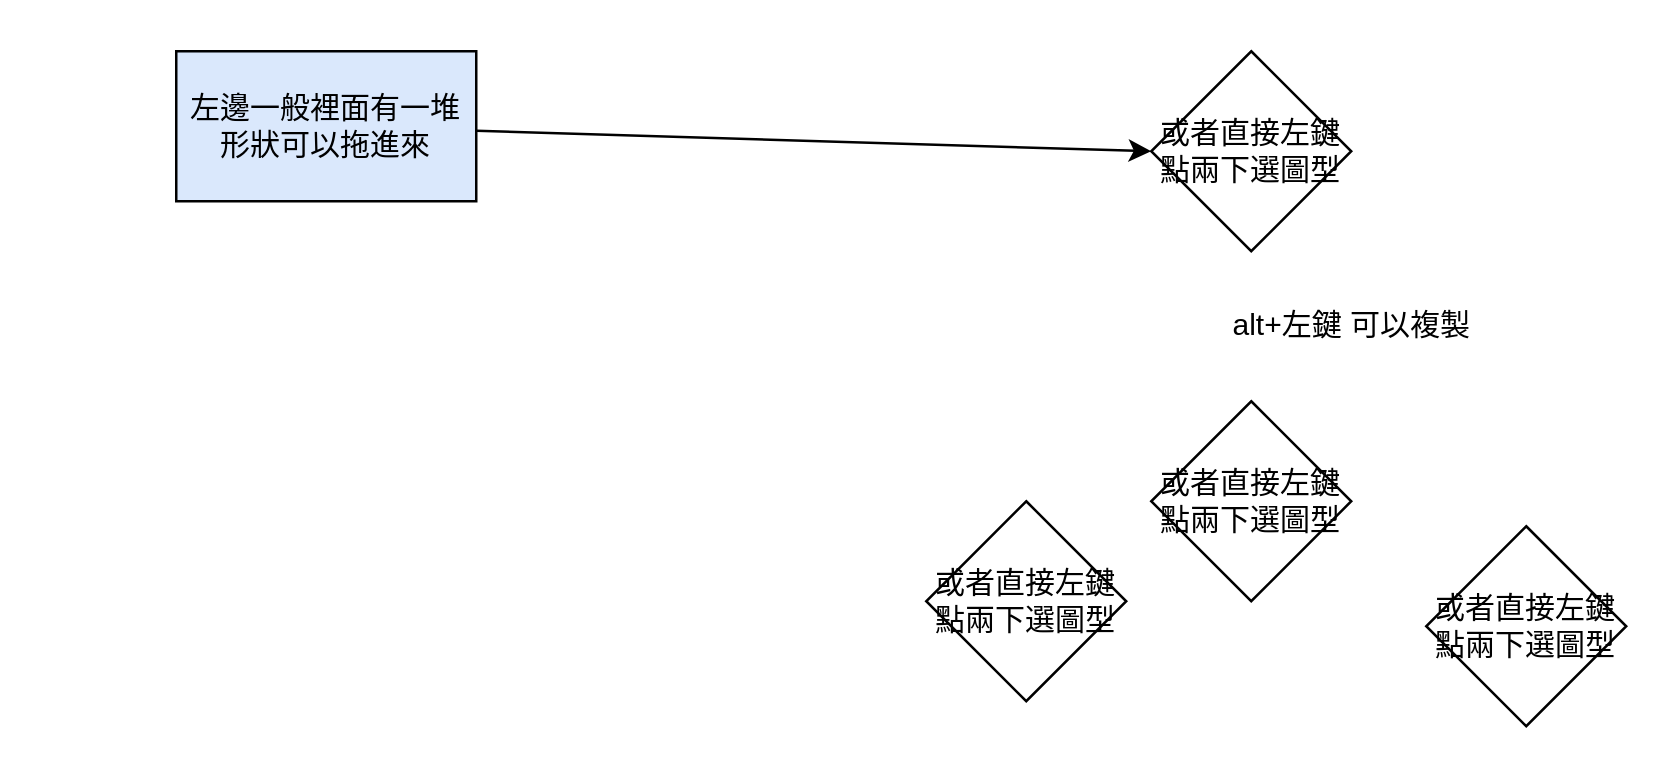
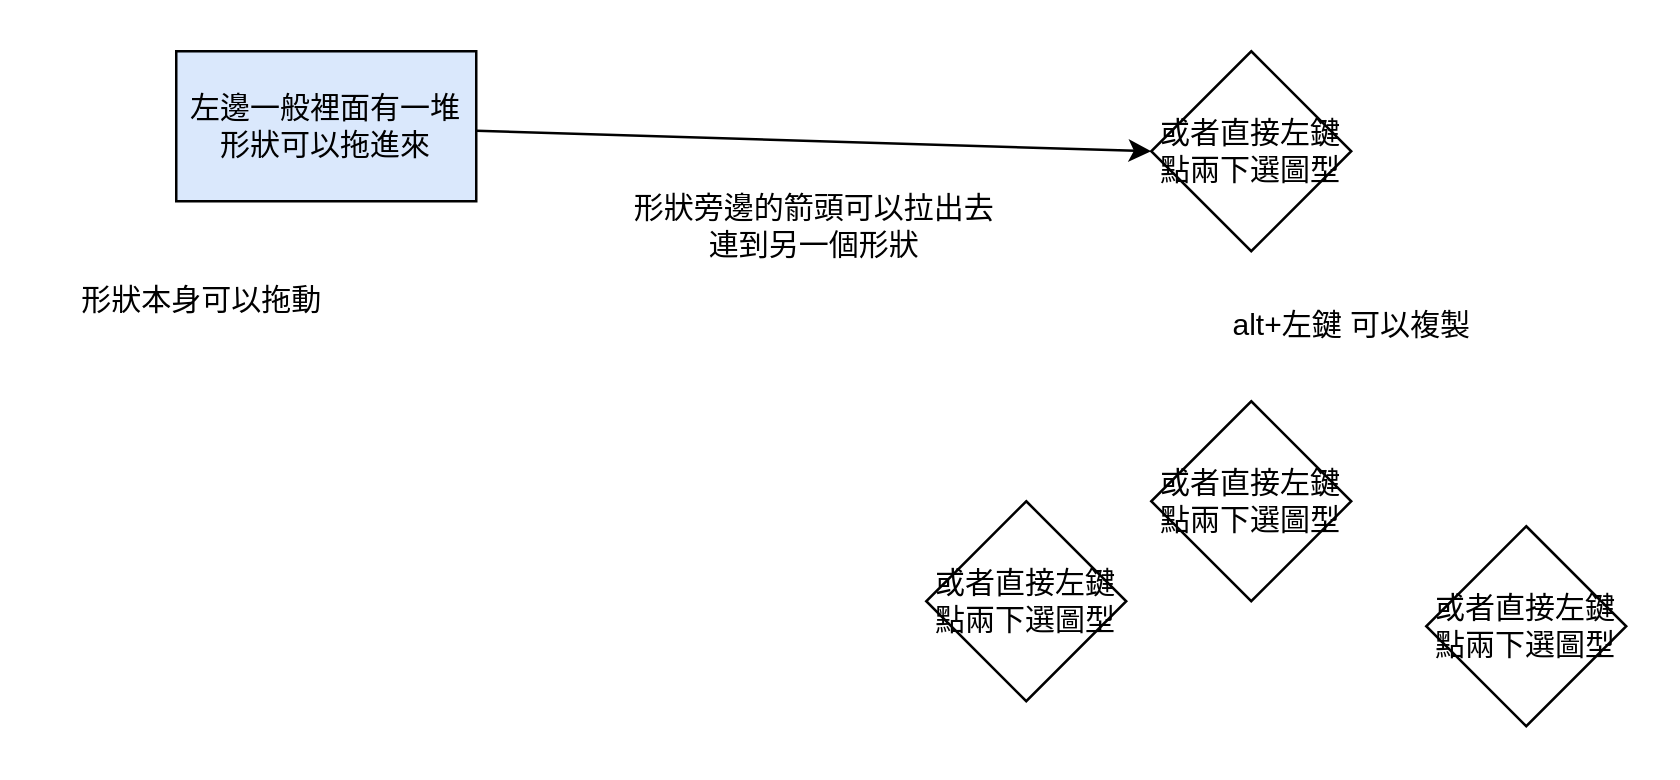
node "形狀旁邊的箭頭可以拉出去 連到另一個形狀": added
node "形狀本身可以拖動": added
